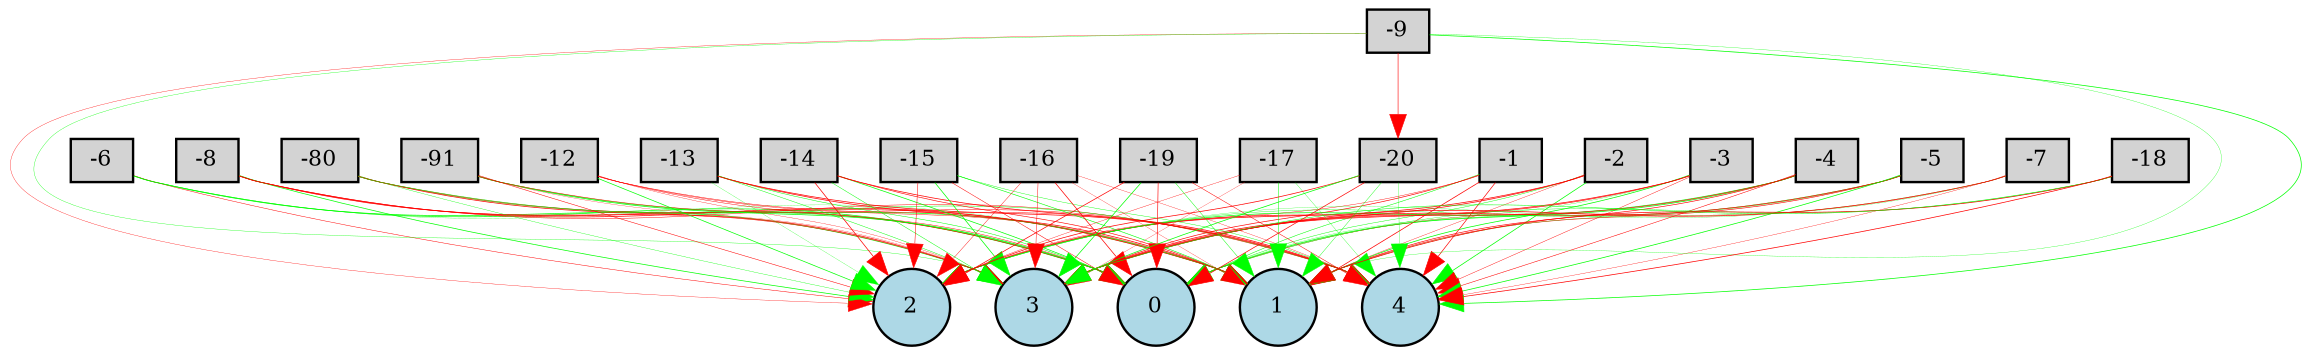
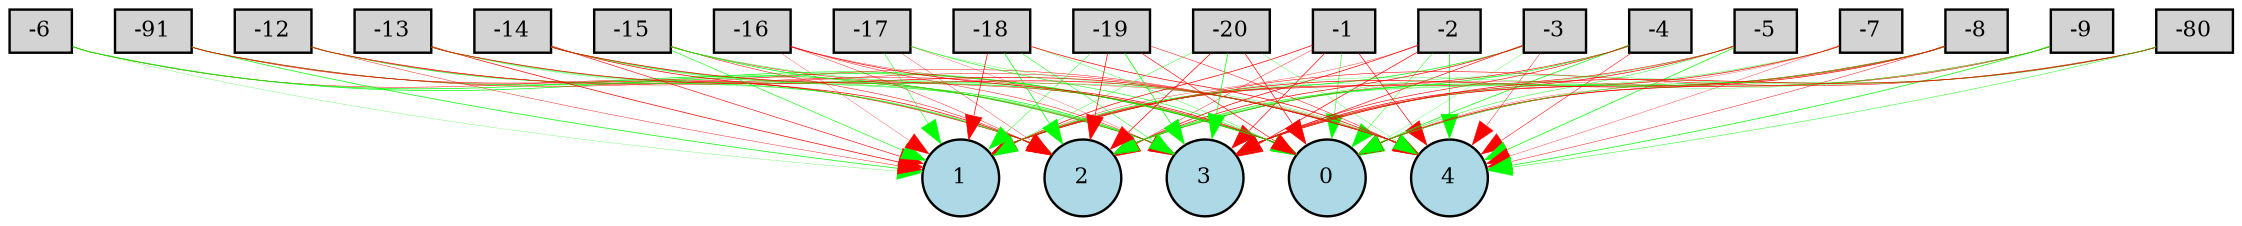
edge "-9" -> "-20": now "-9" -> "0"
edge "-18" -> "2": added
edge "-17" -> "0": added
